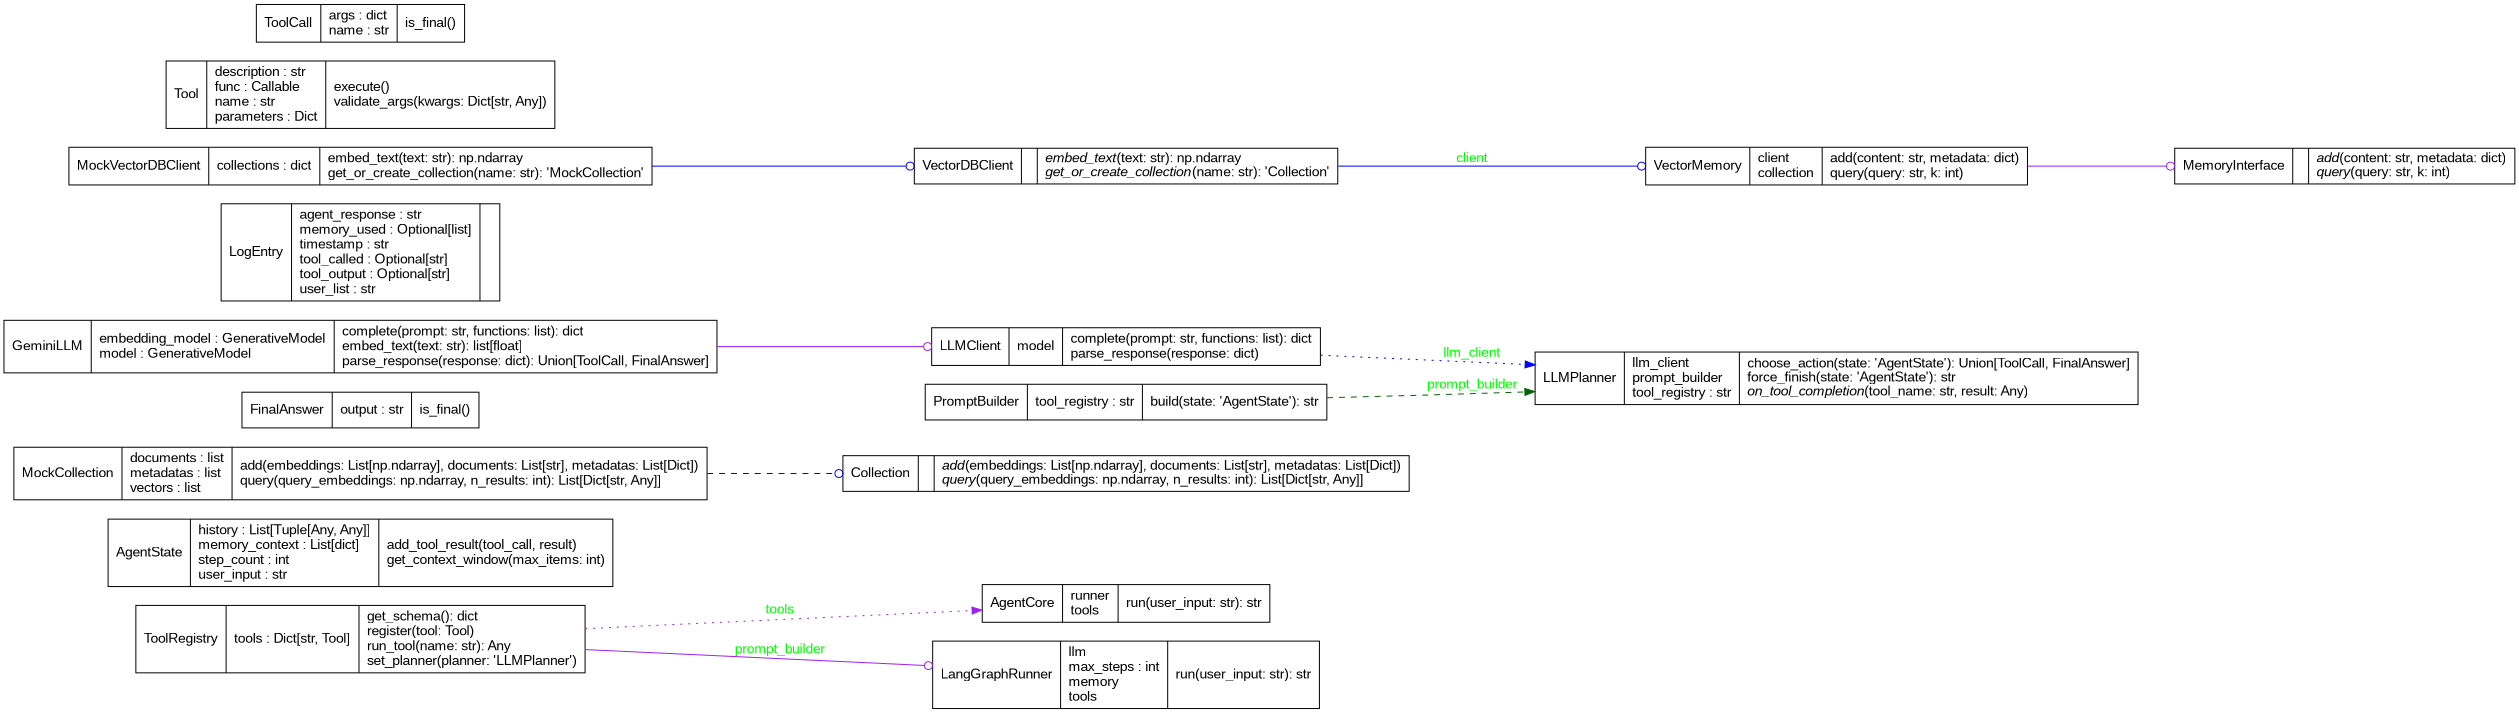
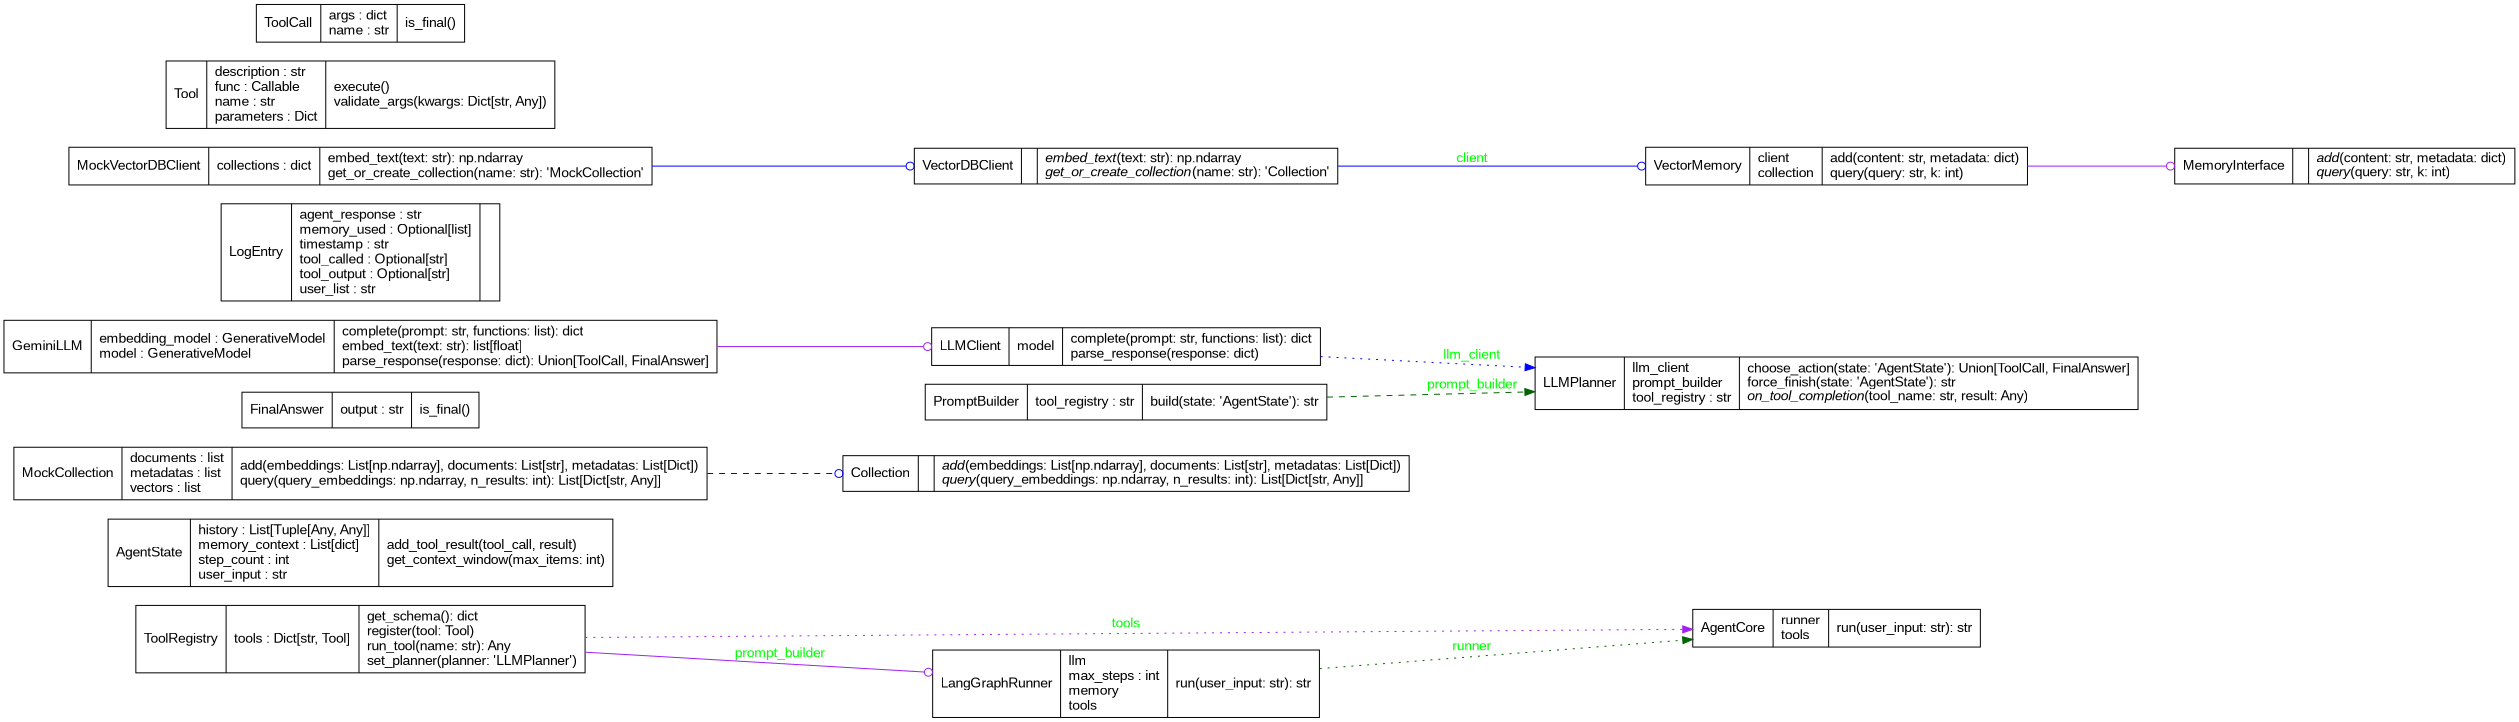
edge "LangGraphRunner" -> "AgentCore": added, label "runner"
